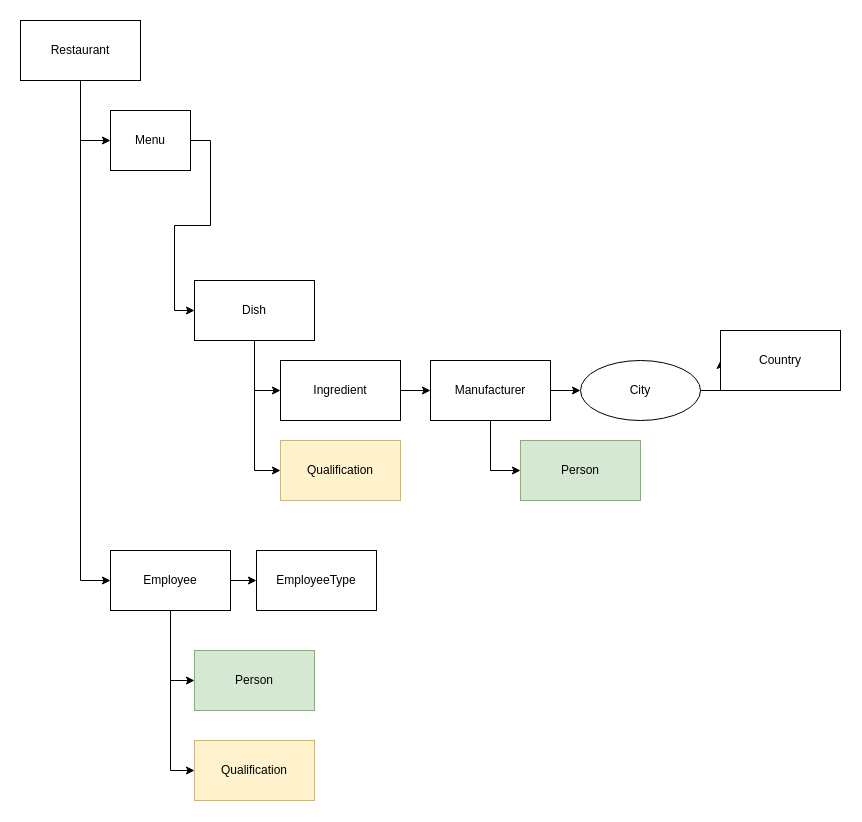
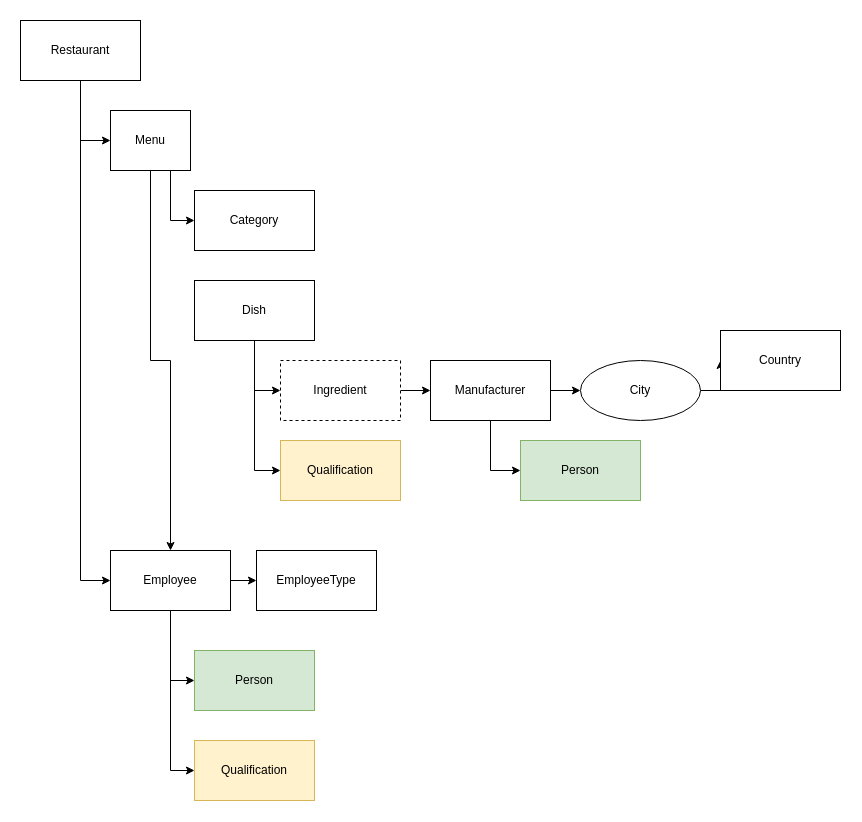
edge "Menu" -> "Category": added
node "Category": added
edge "Menu" -> "Dish": now "Menu" -> "Employee"
node "Ingredient": style solid -> dashed
